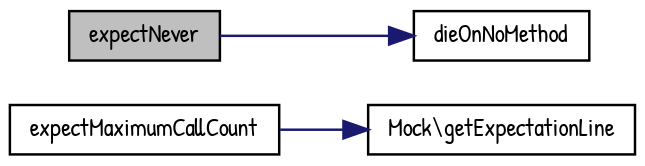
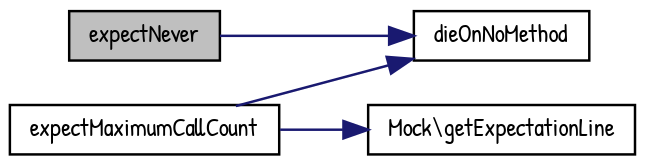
edge "expectMaximumCallCount" -> "dieOnNoMethod": added
